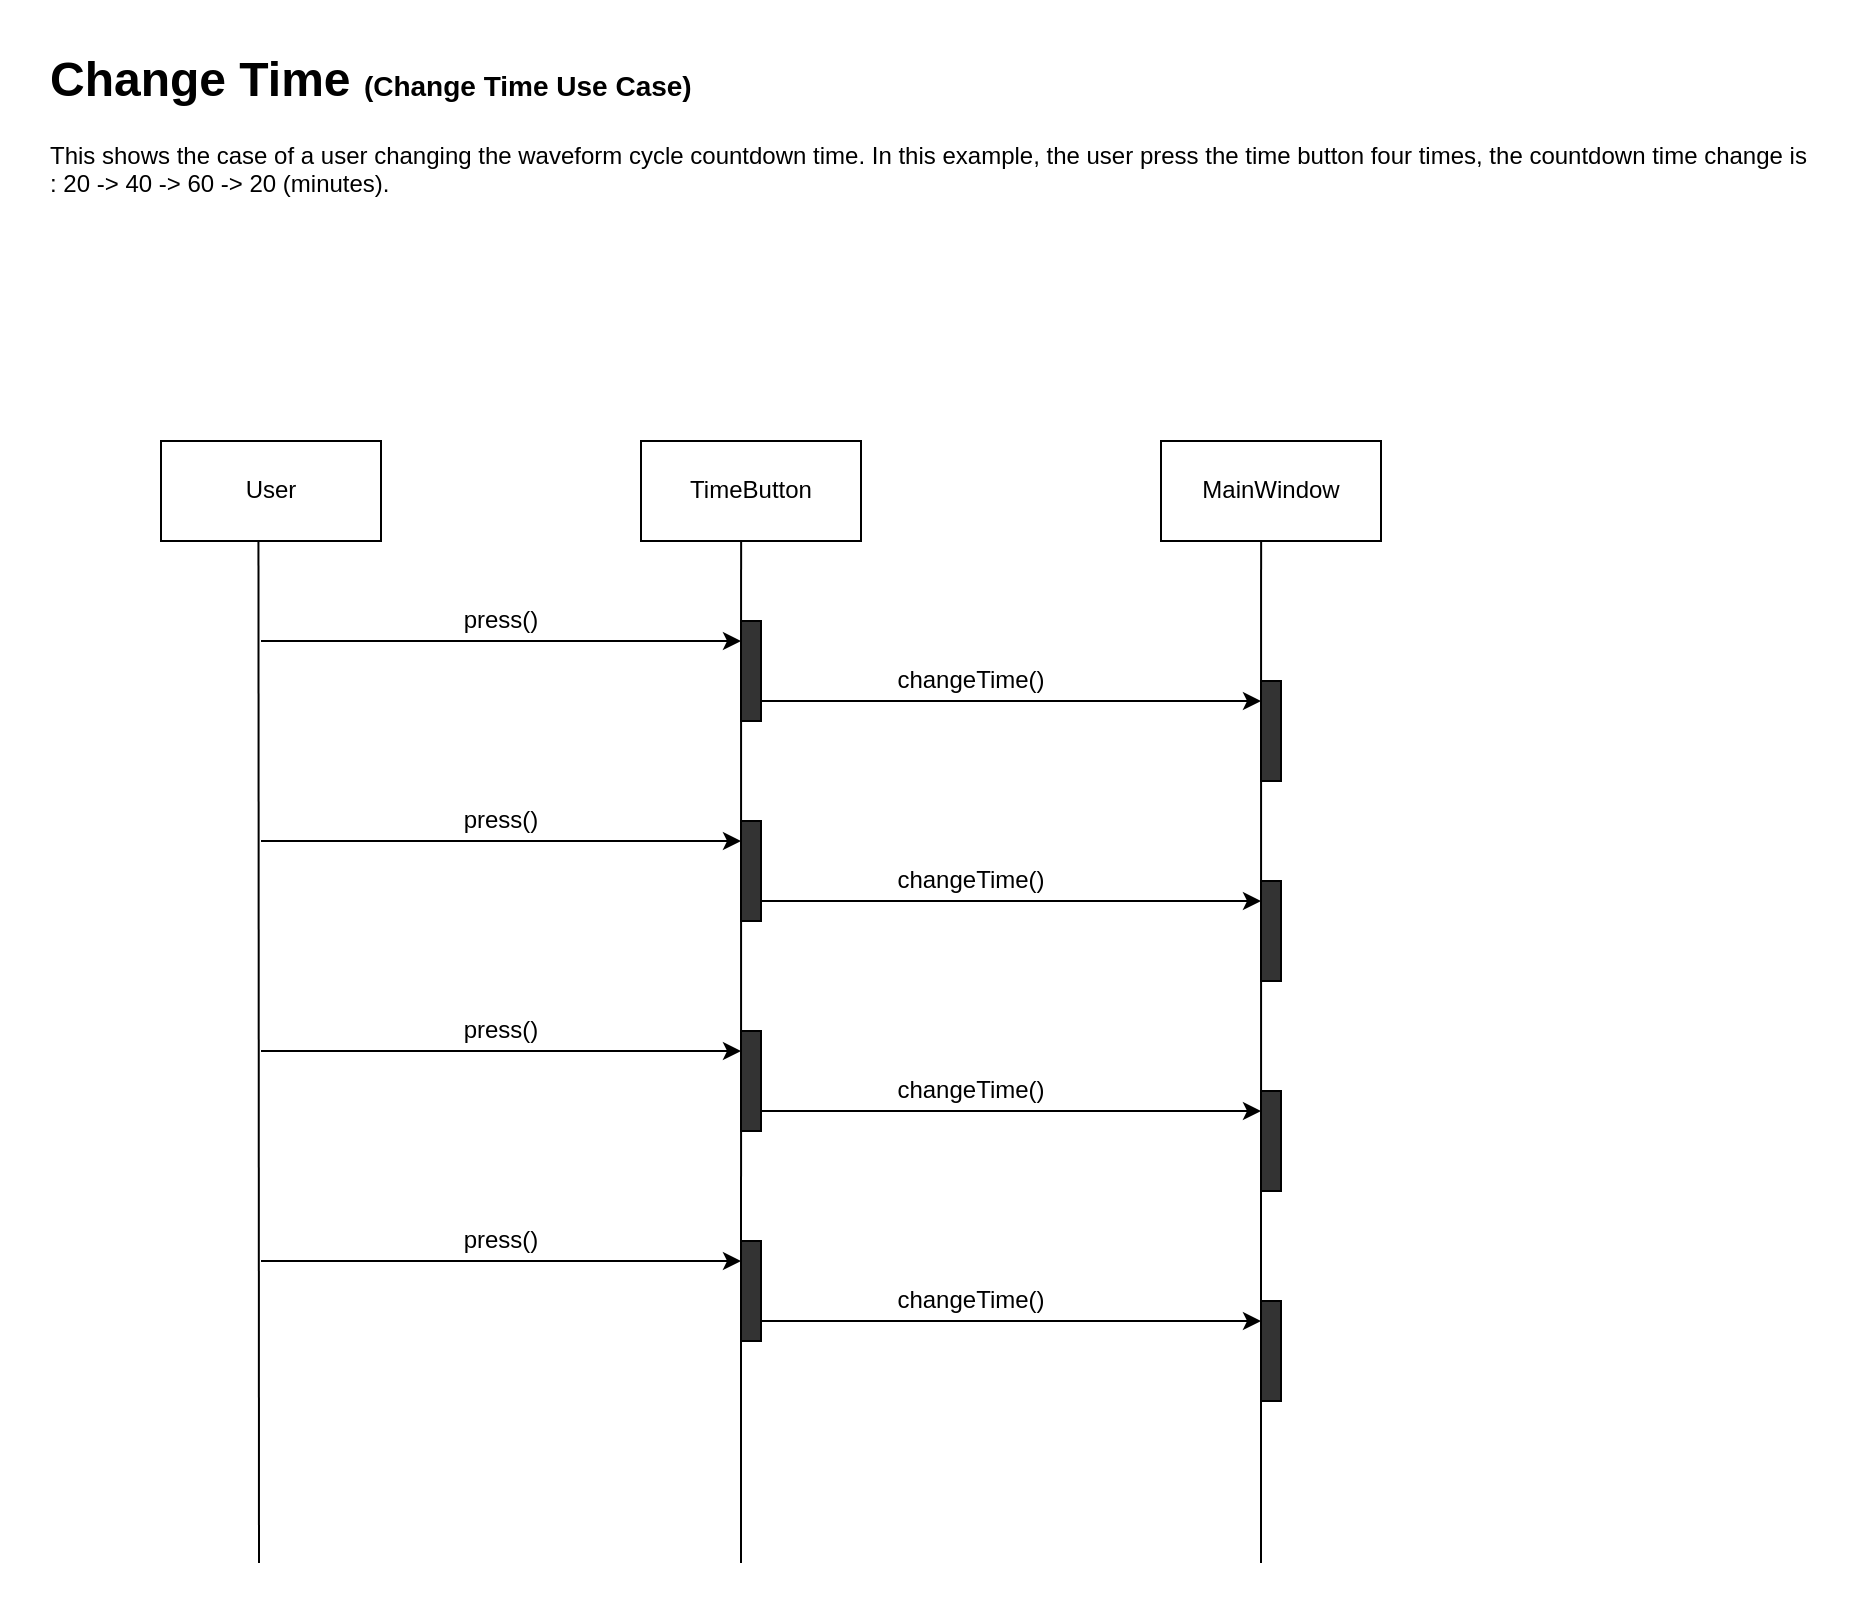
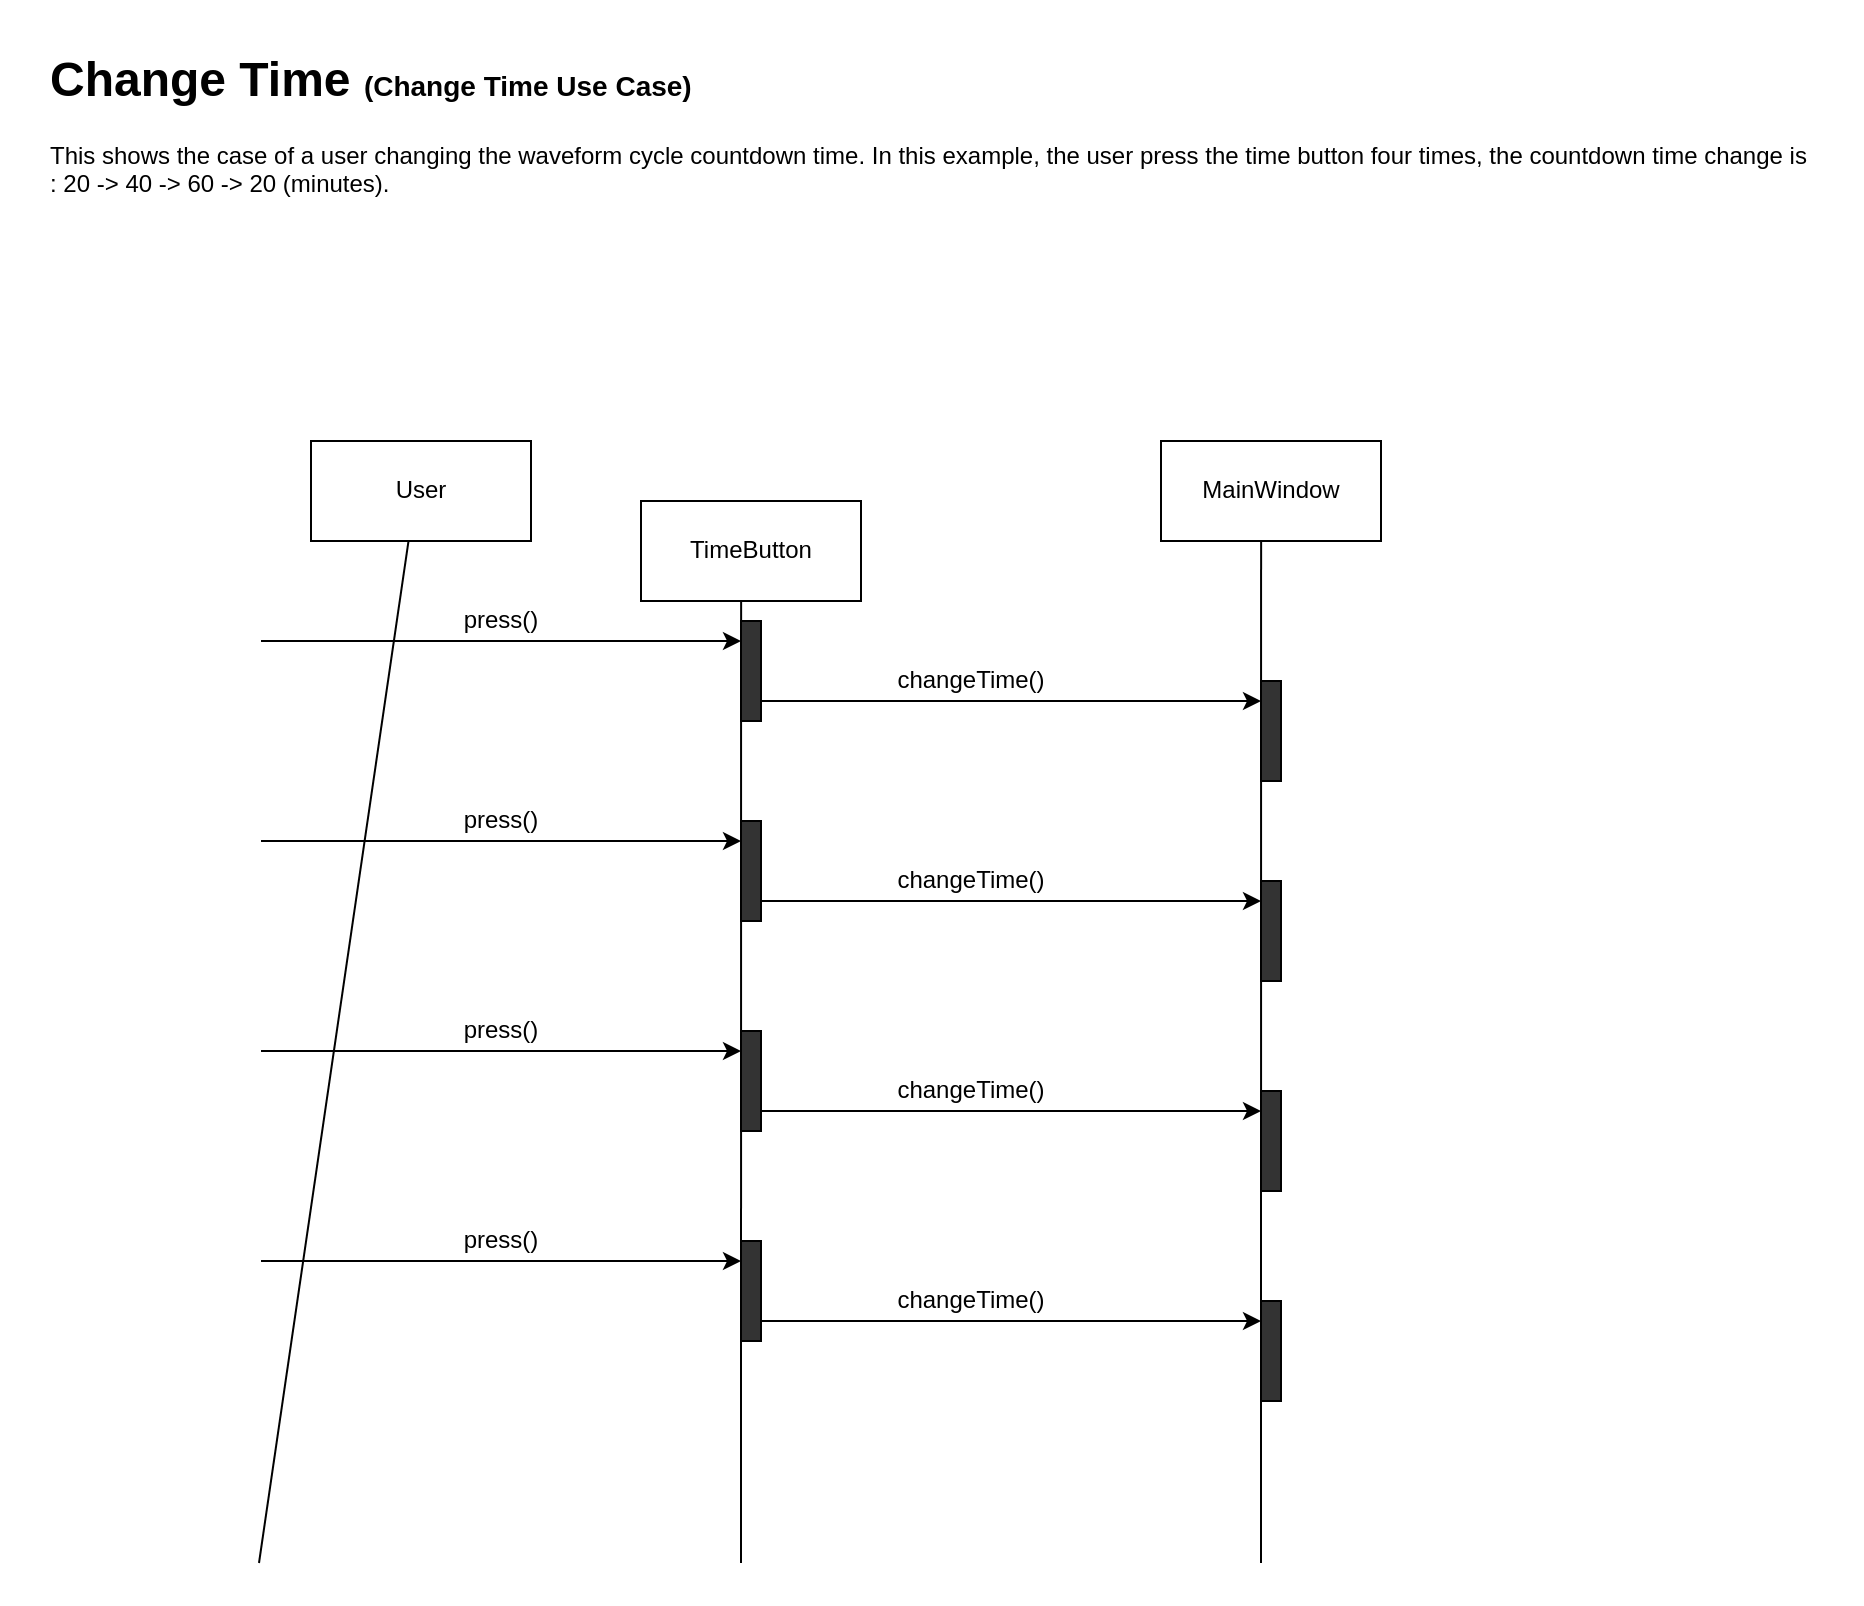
node "User": moved (271, 491) -> (421, 491)
node "TimeButton": moved (751, 491) -> (751, 551)
